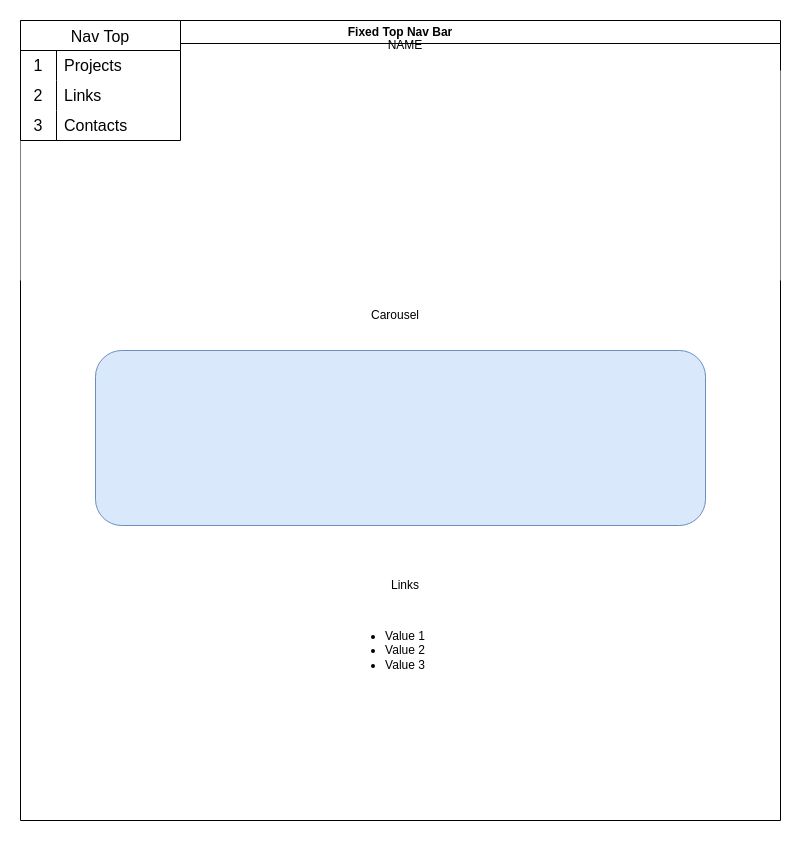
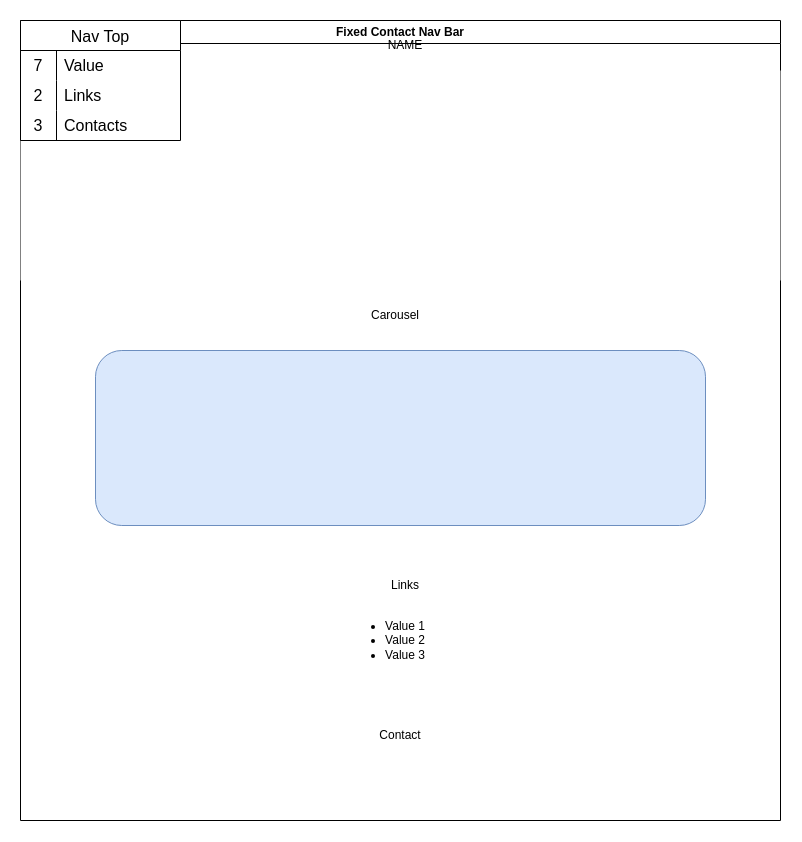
node "Fixed Top Nav Bar": label "Fixed Top Nav Bar" -> "Fixed Contact Nav Bar"
node "1": label "1" -> "7"
node "Projects": label "Projects" -> "Value"
node "Value 1 Value 2 Value 3": moved (386, 651) -> (386, 641)
node "Contact": added
